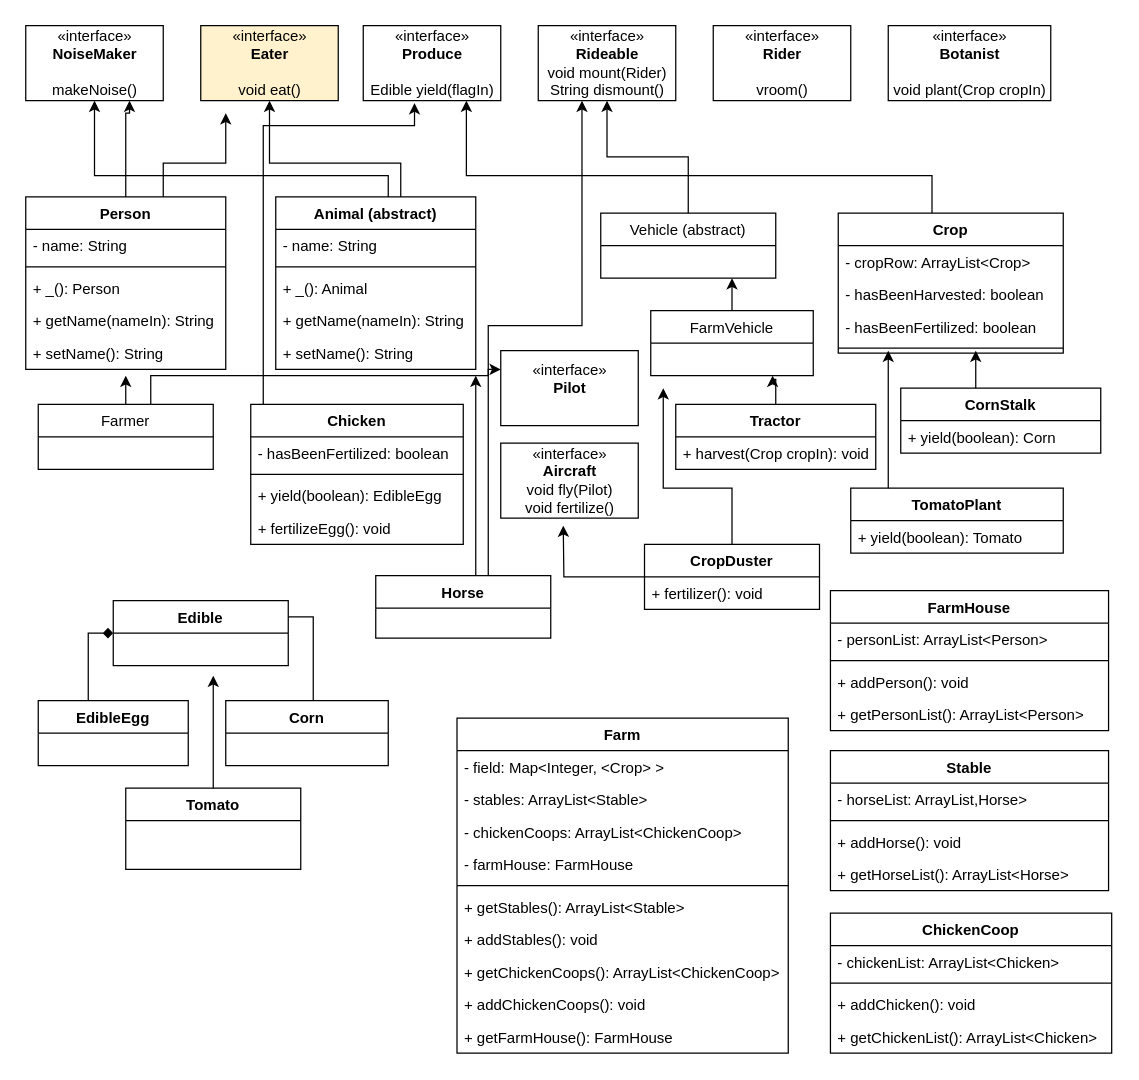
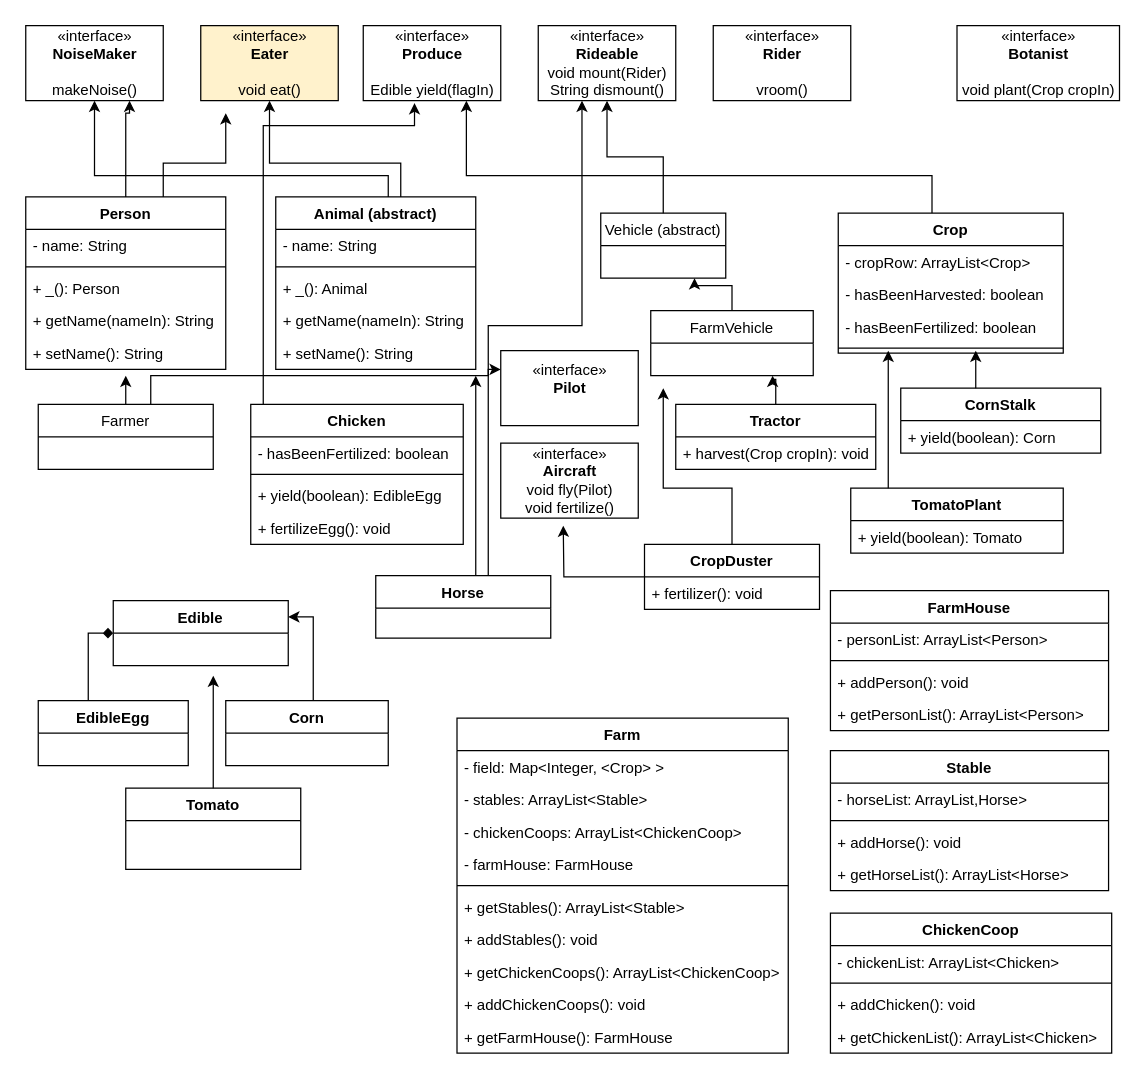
node "«interface» Botanist void plant(Crop cropIn)": moved (969, 63) -> (1038, 63)
node "Vehicle (abstract)": size 175x65 -> 125x65
edge "Edible" -- "Corn": arrowhead none -> classic
